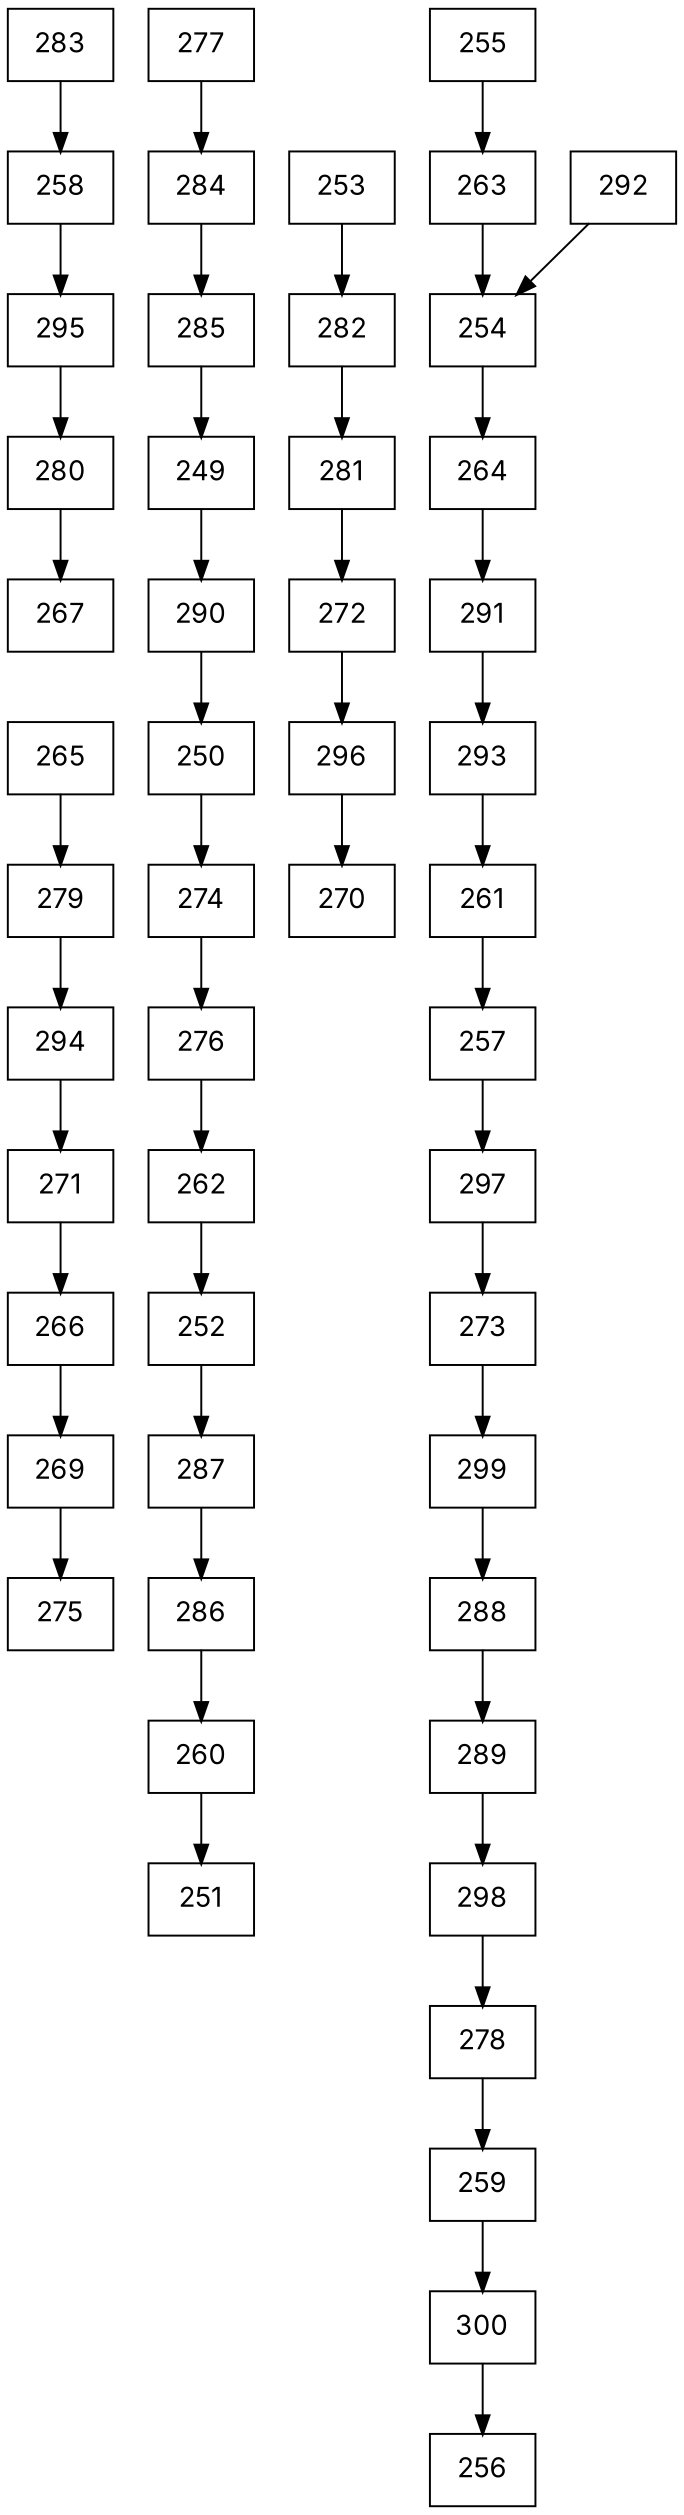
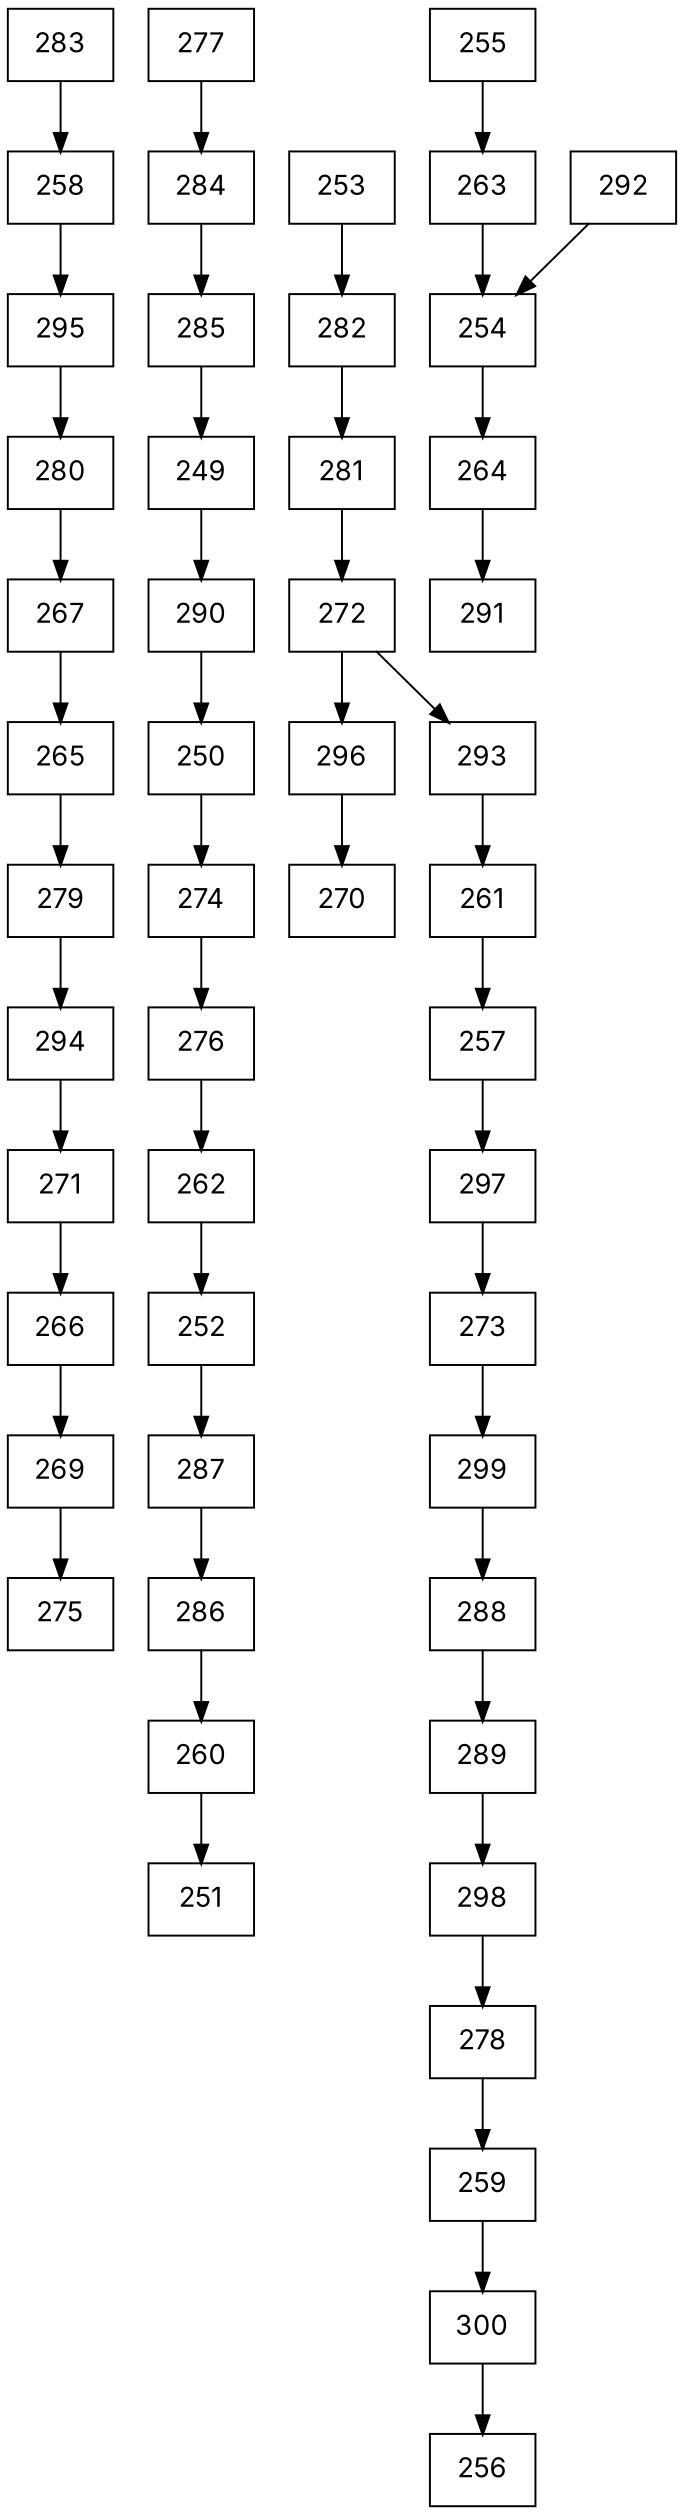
edge "267" -> "265": added
edge "291" -> "293": now "272" -> "293"
